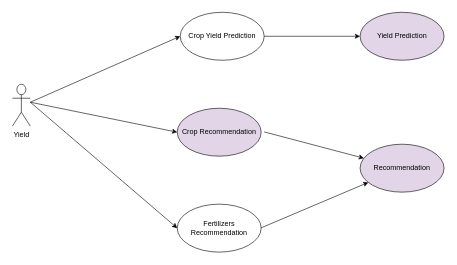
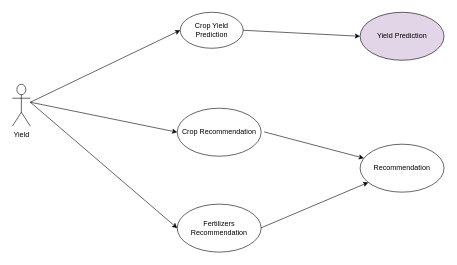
node "Crop Yield Prediction": size 84x48 -> 63x36
node "Crop Recommendation": fillcolor #e1d5e7 -> #ffffff
node "Recommendation": fillcolor #e1d5e7 -> #ffffff
